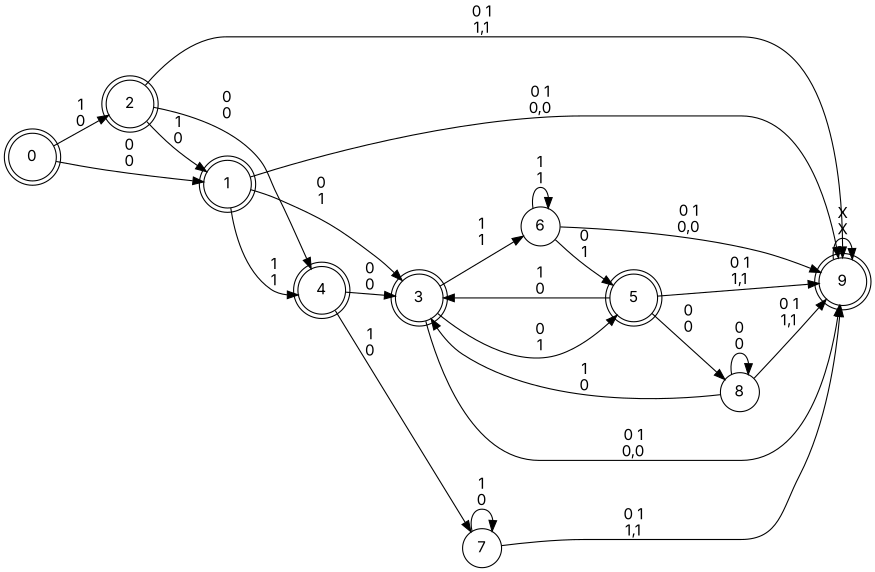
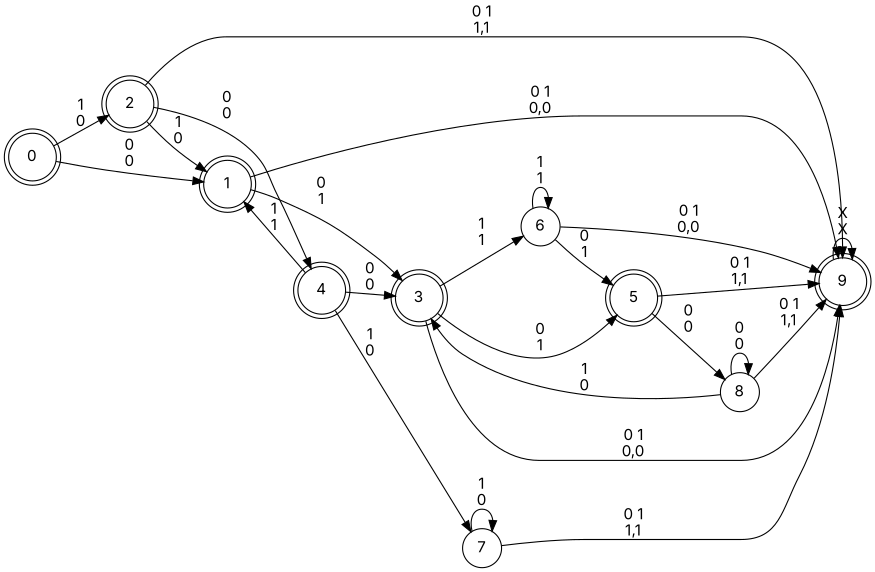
edge "1" -> "4": reversed
edge "5" -> "3": removed, label "1 0"
